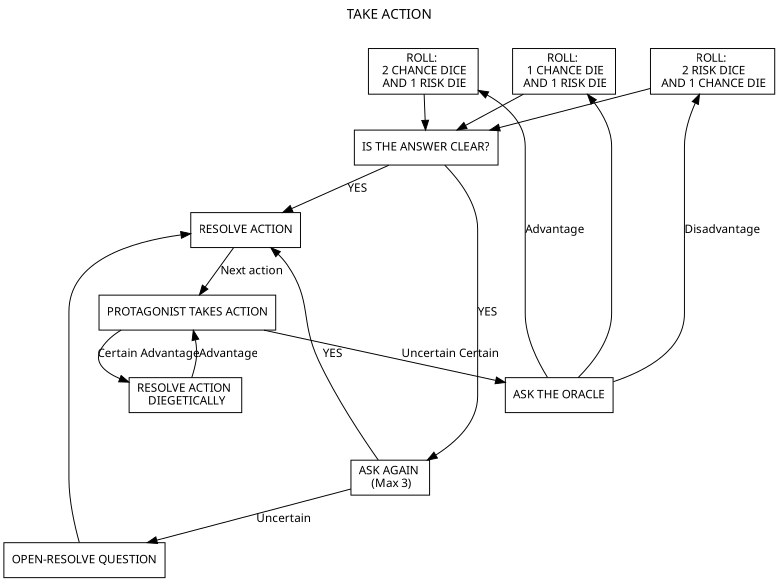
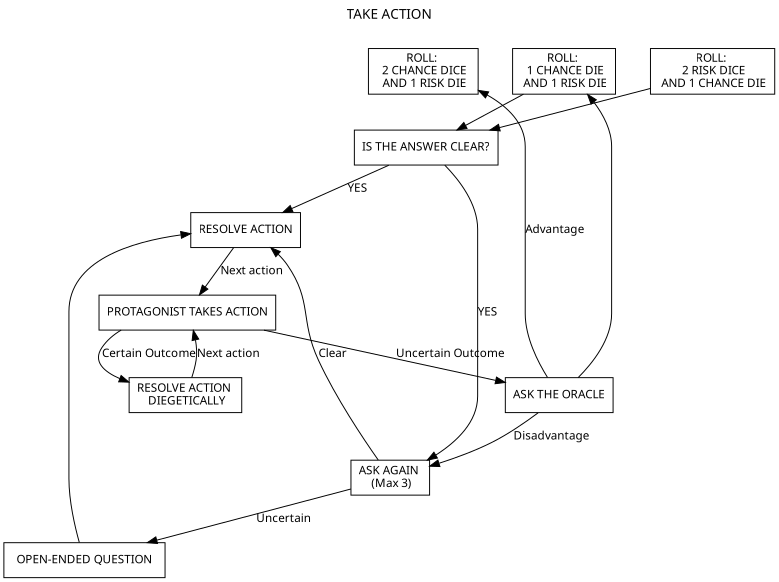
edge "ROLL: 2 CHANCE DICE AND 1 RISK DIE" -> "IS THE ANSWER CLEAR?": removed
edge "ASK THE ORACLE" -> "ROLL: 2 RISK DICE AND 1 CHANCE DIE": now "ASK THE ORACLE" -> "ASK AGAIN (Max 3)"
edge "PROTAGONIST TAKES ACTION" -> "RESOLVE ACTION DIEGETICALLY": label "Certain Advantage" -> "Certain Outcome"
edge "RESOLVE ACTION DIEGETICALLY" -> "PROTAGONIST TAKES ACTION": label "Advantage" -> "Next action"
edge "ASK AGAIN (Max 3)" -> "RESOLVE ACTION": label "YES" -> "Clear"
edge "PROTAGONIST TAKES ACTION" -> "ASK THE ORACLE": label "Uncertain Certain" -> "Uncertain Outcome"
node "OPEN-RESOLVE QUESTION": label "OPEN-RESOLVE QUESTION" -> "OPEN-ENDED QUESTION"
